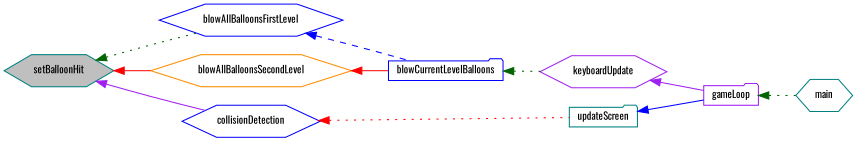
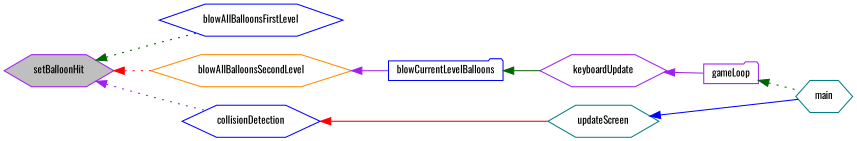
edge "blowCurrentLevelBalloons" -> "blowAllBalloonsFirstLevel": removed
node "setBalloonHit": color teal -> purple
edge "blowAllBalloonsSecondLevel" -> "setBalloonHit": style solid -> dotted
edge "blowCurrentLevelBalloons" -> "blowAllBalloonsSecondLevel": color red -> purple
edge "keyboardUpdate" -> "blowCurrentLevelBalloons": style dotted -> solid
edge "collisionDetection" -> "setBalloonHit": style solid -> dotted
edge "gameLoop" -> "updateScreen": now "main" -> "updateScreen"
node "updateScreen": shape folder -> hexagon
edge "updateScreen" -> "collisionDetection": style dotted -> solid
